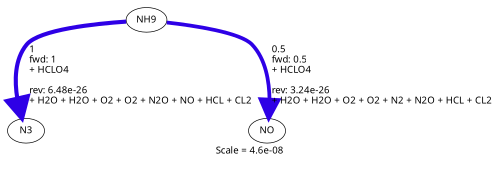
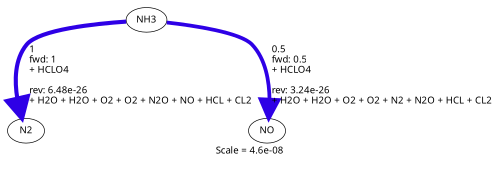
node "NH9": label "NH9" -> "NH3"
node "N3": label "N3" -> "N2"
